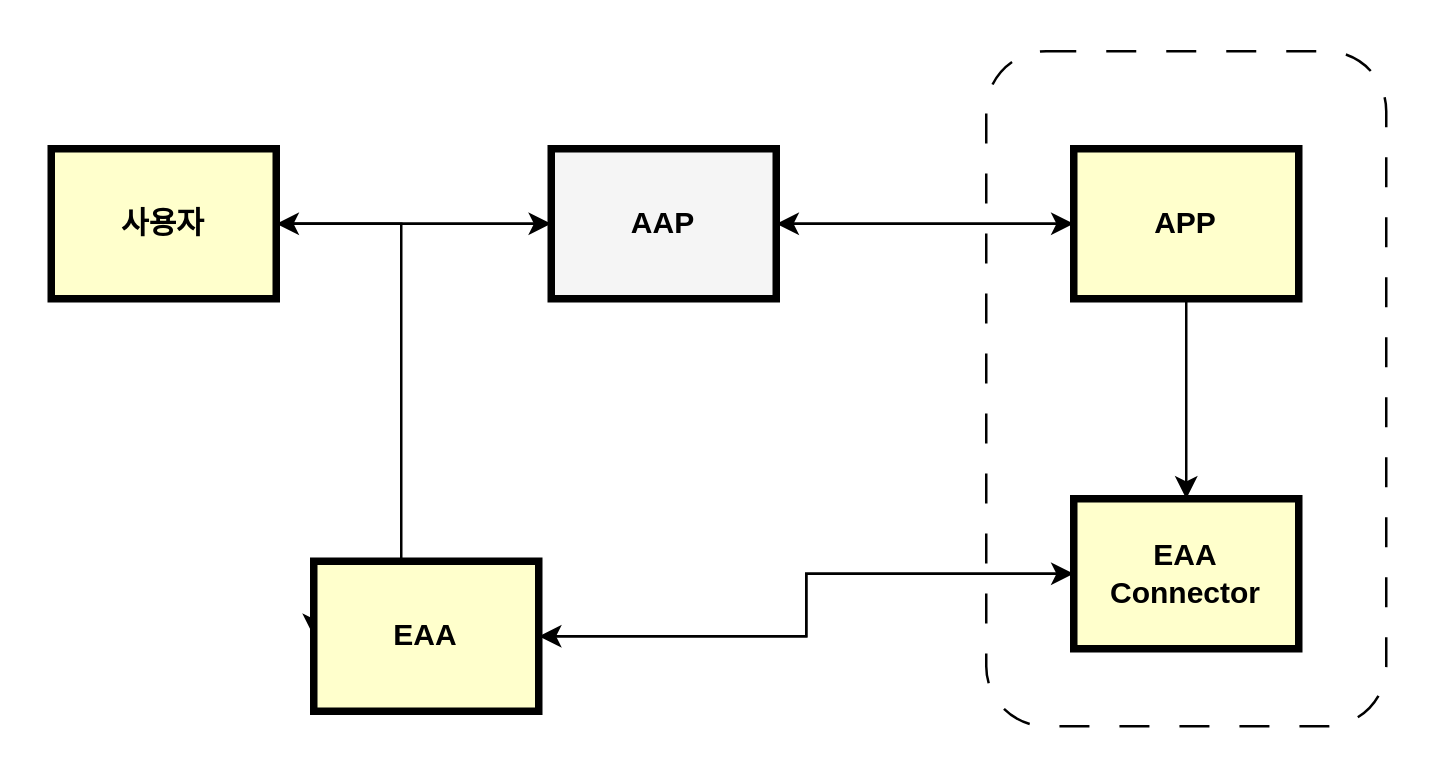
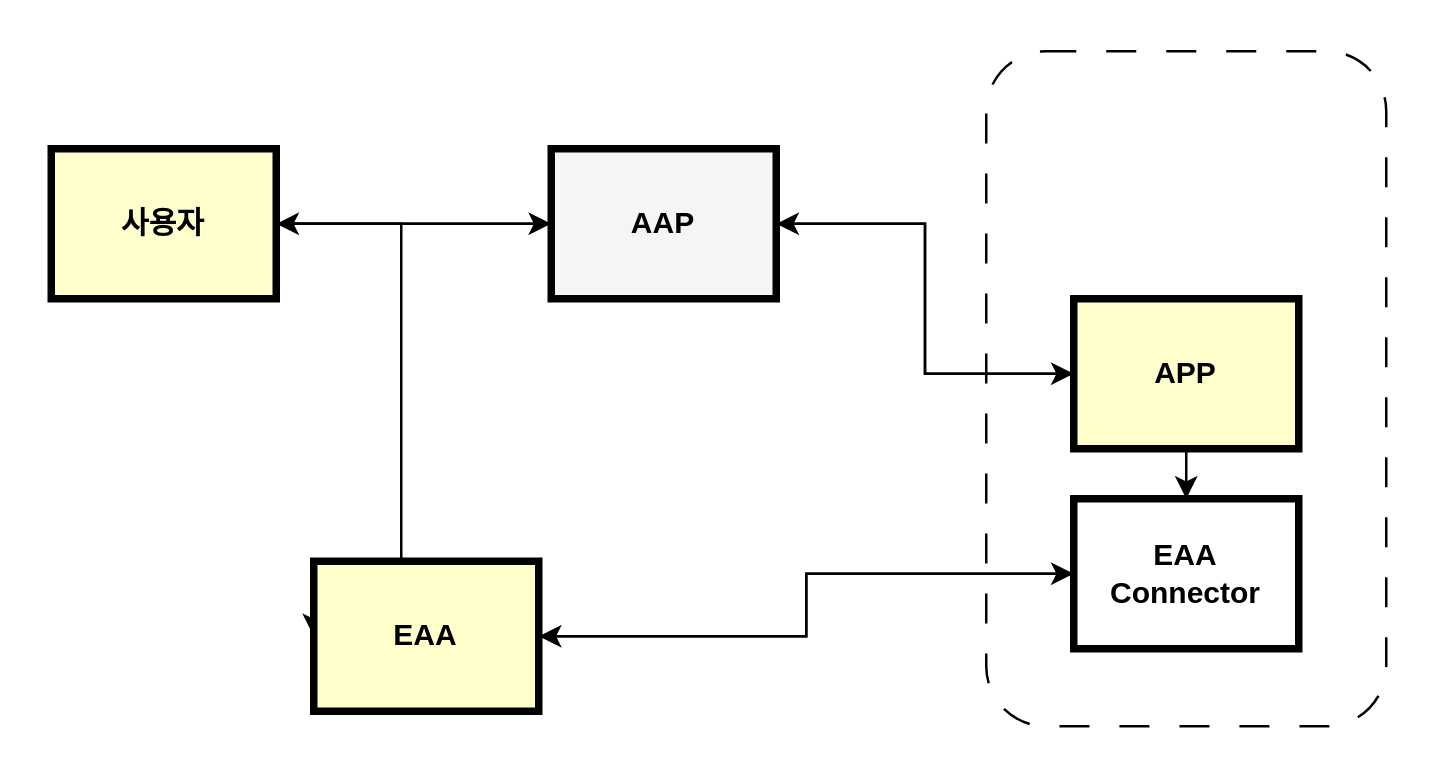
node "APP": moved (1186, 224) -> (1186, 374)
node "EAA Connector": fillcolor #ffffcc -> #ffffff
